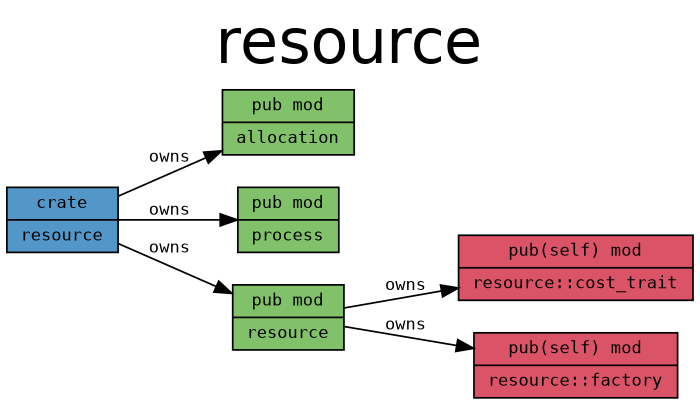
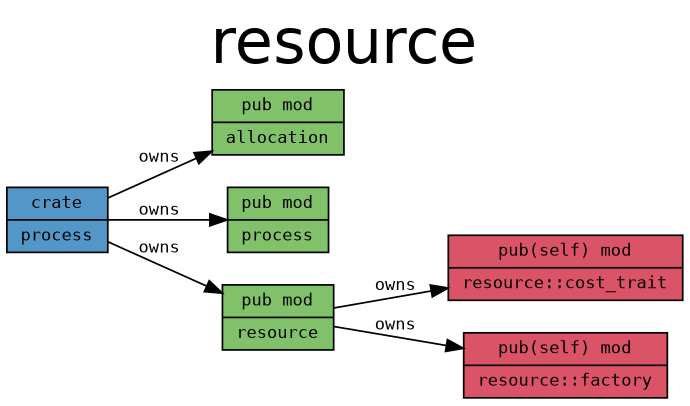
node "crate": text "resource" -> "process"
